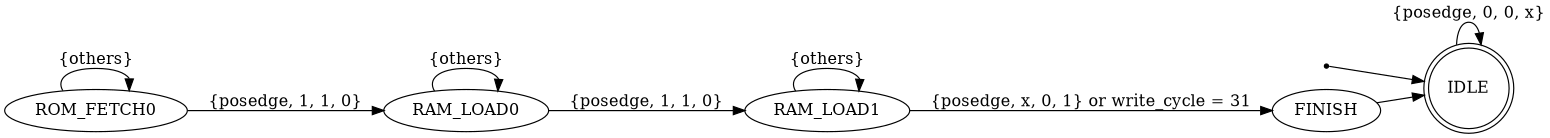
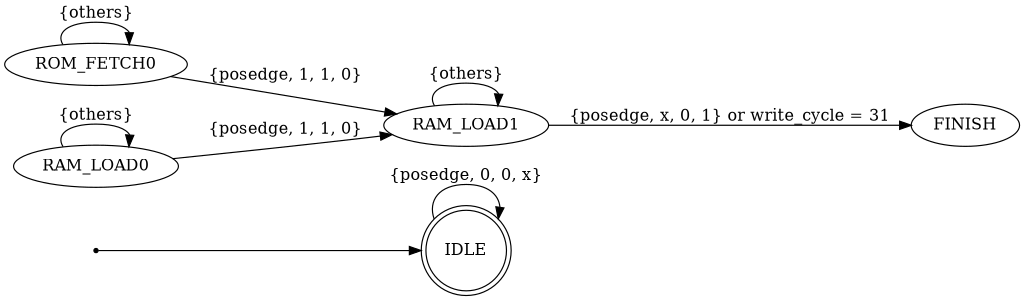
edge "FINISH" -> "IDLE": removed
edge "ROM_FETCH0" -> "RAM_LOAD0": now "ROM_FETCH0" -> "RAM_LOAD1"
